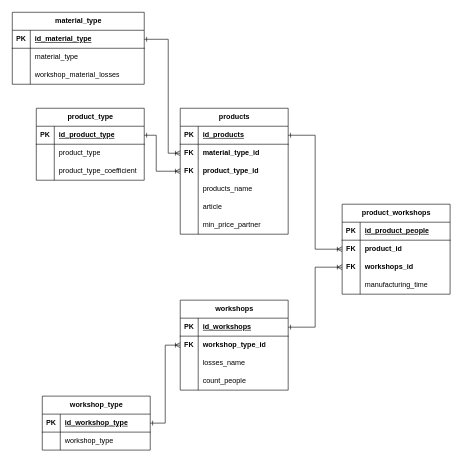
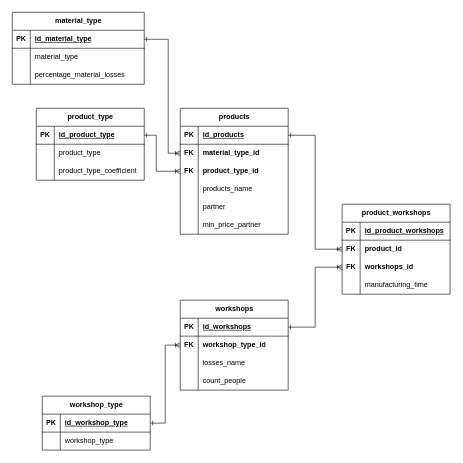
node "workshop_material_losses": label "workshop_material_losses" -> "percentage_material_losses"
node "article": label "article" -> "partner"
node "id_product_people": label "id_product_people" -> "id_product_workshops"
